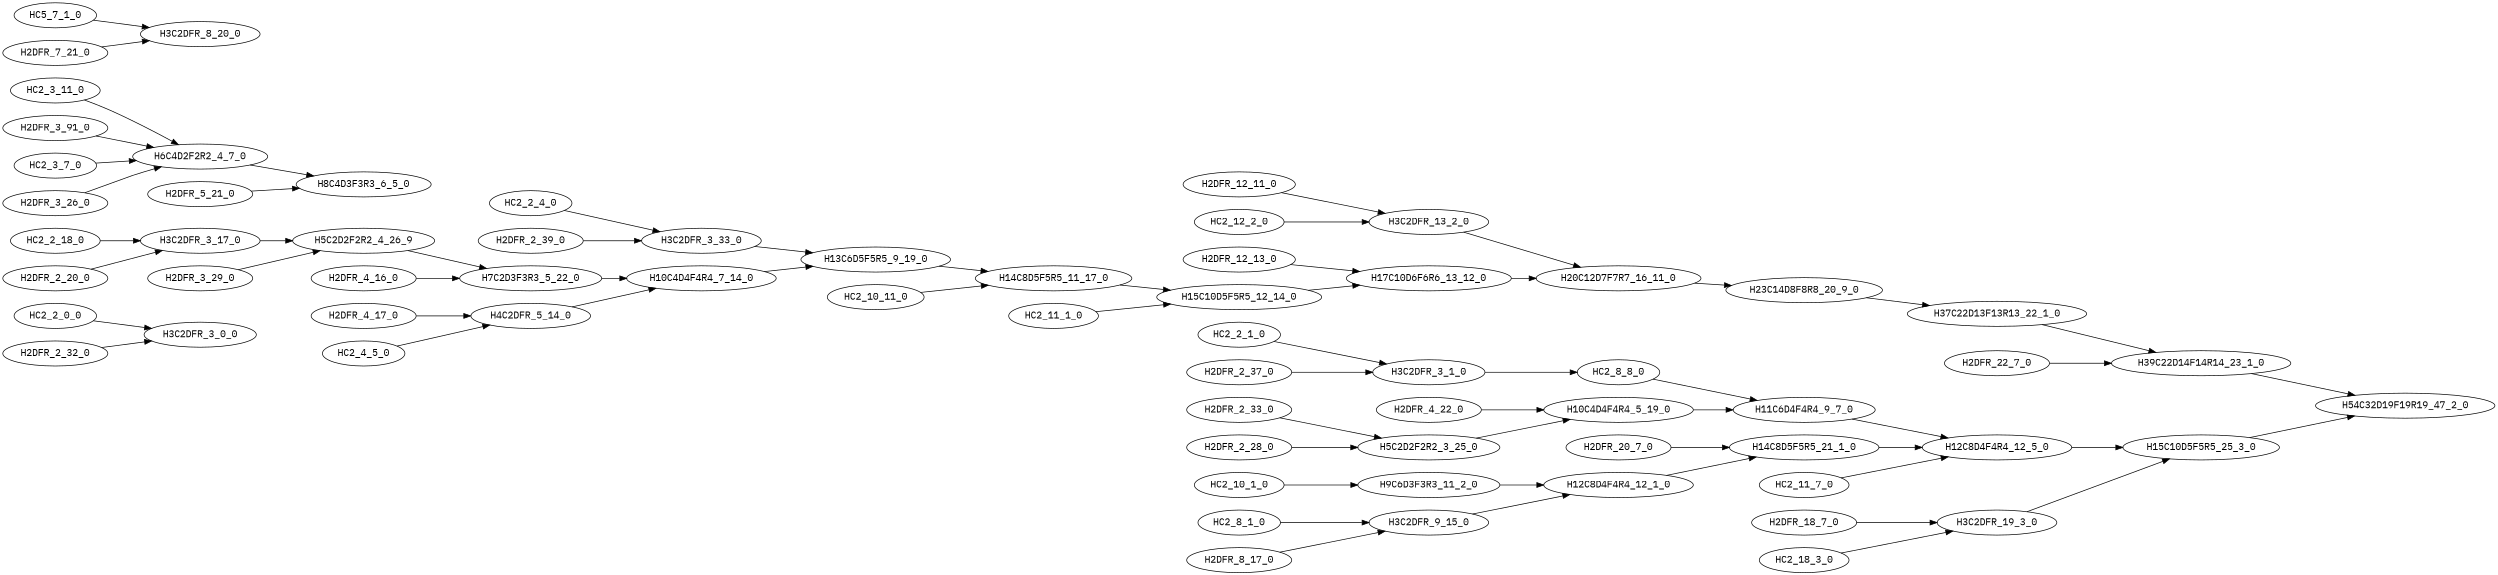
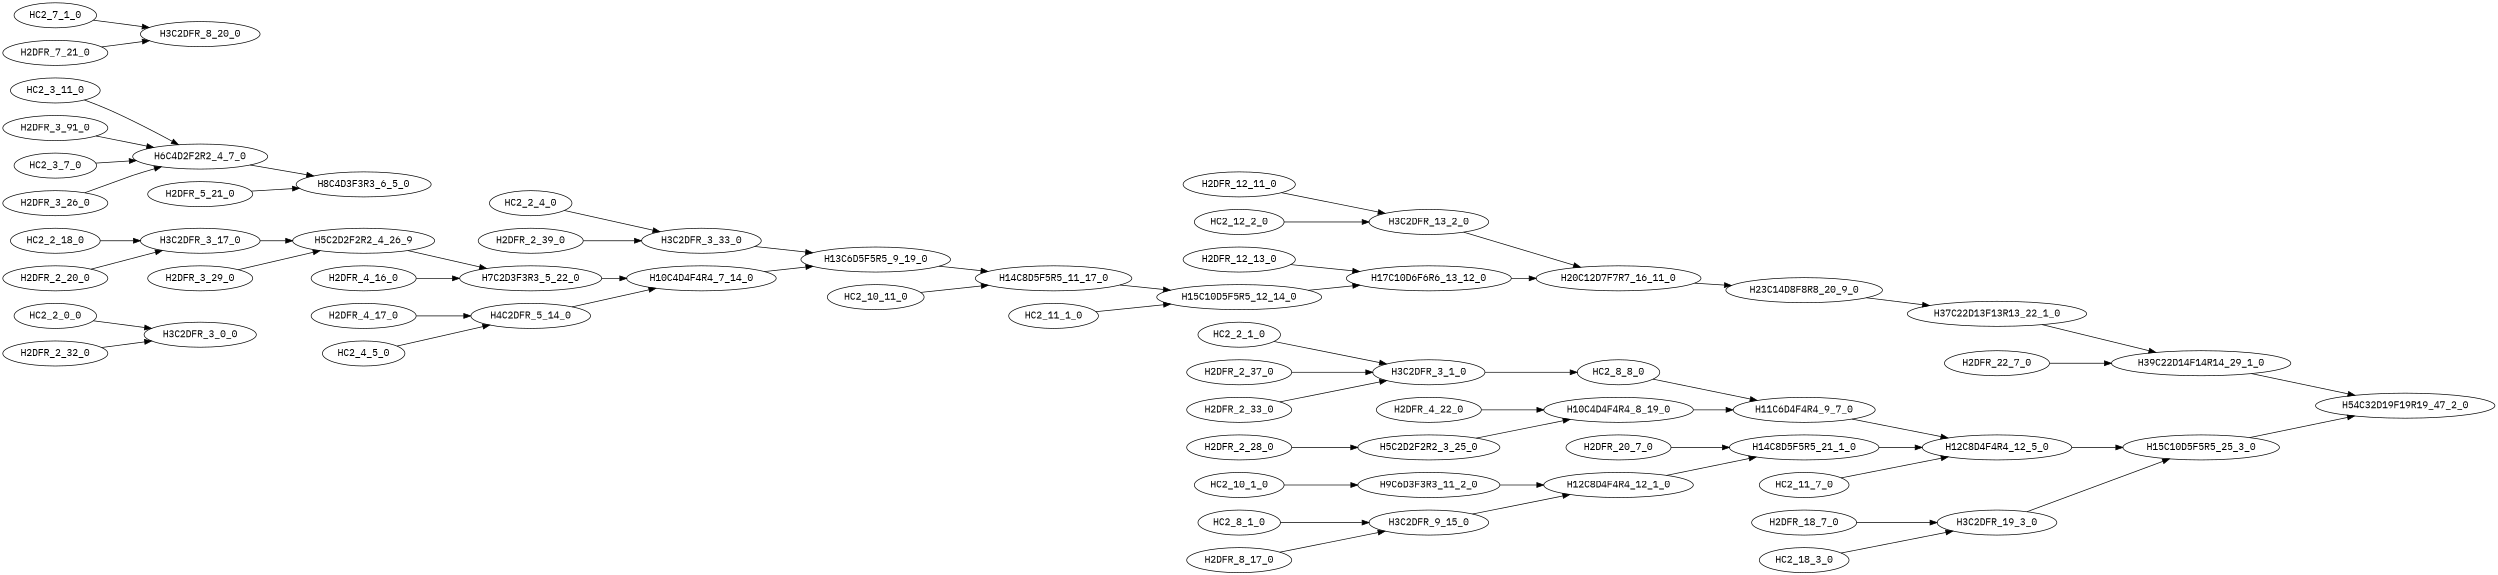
node "HC5_7_1_0": label "HC5_7_1_0" -> "HC2_7_1_0"
node "H39C22D14F14R14_23_1_0": label "H39C22D14F14R14_23_1_0" -> "H39C22D14F14R14_29_1_0"
node "H10C4D4F4R4_5_19_0": label "H10C4D4F4R4_5_19_0" -> "H10C4D4F4R4_8_19_0"
edge "H2DFR_2_33_0" -> "H5C2D2F2R2_3_25_0": now "H2DFR_2_33_0" -> "H3C2DFR_3_1_0"
